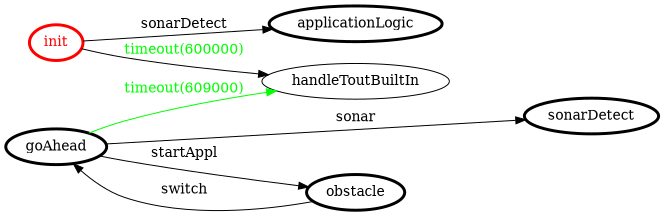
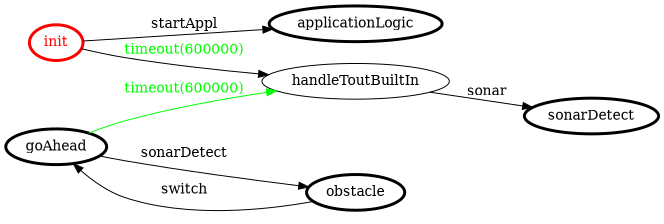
edge "init" -> "applicationLogic": label "sonarDetect" -> "startAppl"
edge "goAhead" -> "handleToutBuiltIn": label "timeout(609000)" -> "timeout(600000)"
edge "goAhead" -> "sonarDetect": now "handleToutBuiltIn" -> "sonarDetect"
edge "goAhead" -> "obstacle": label "startAppl" -> "sonarDetect"
